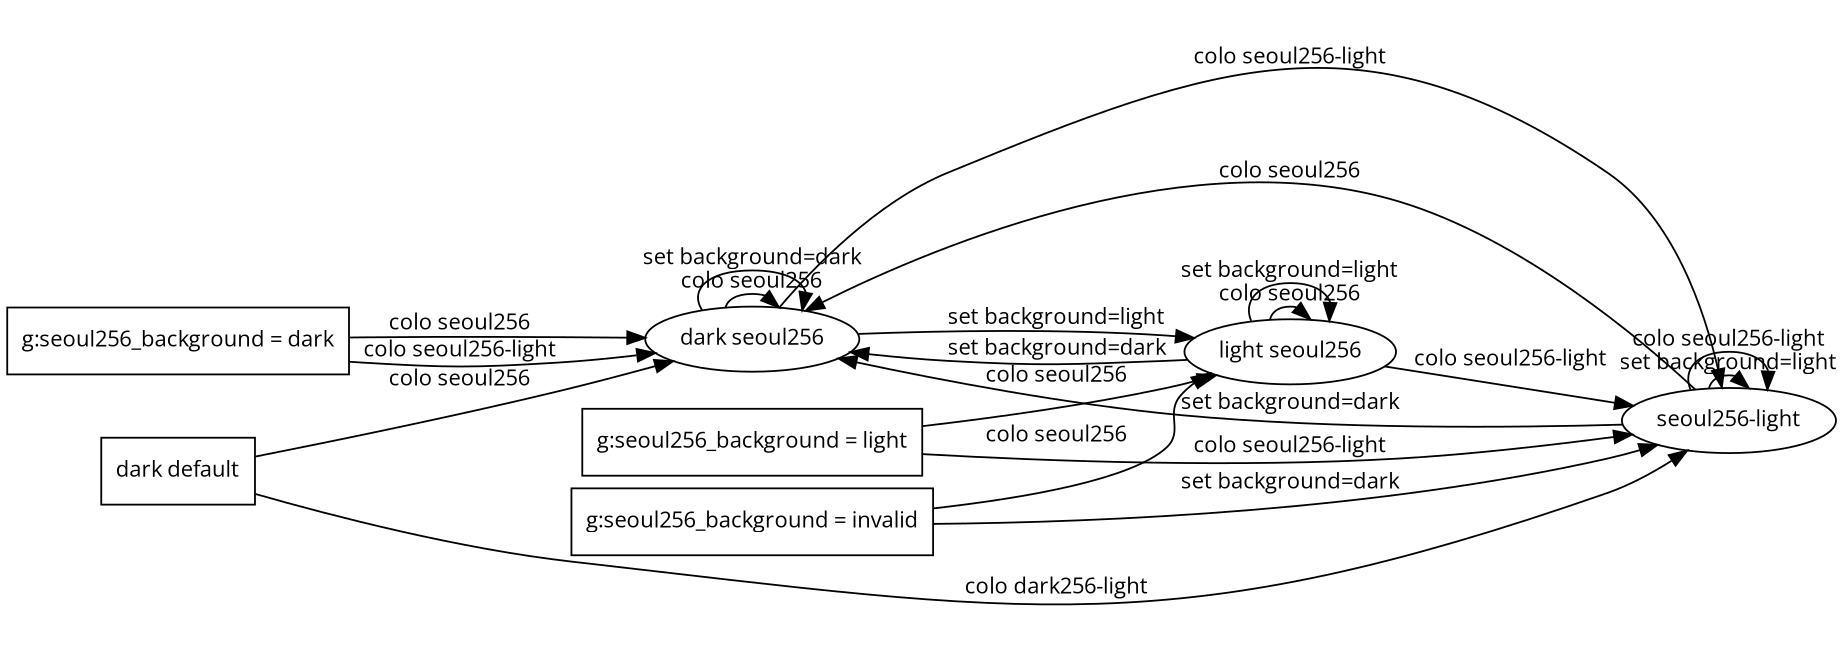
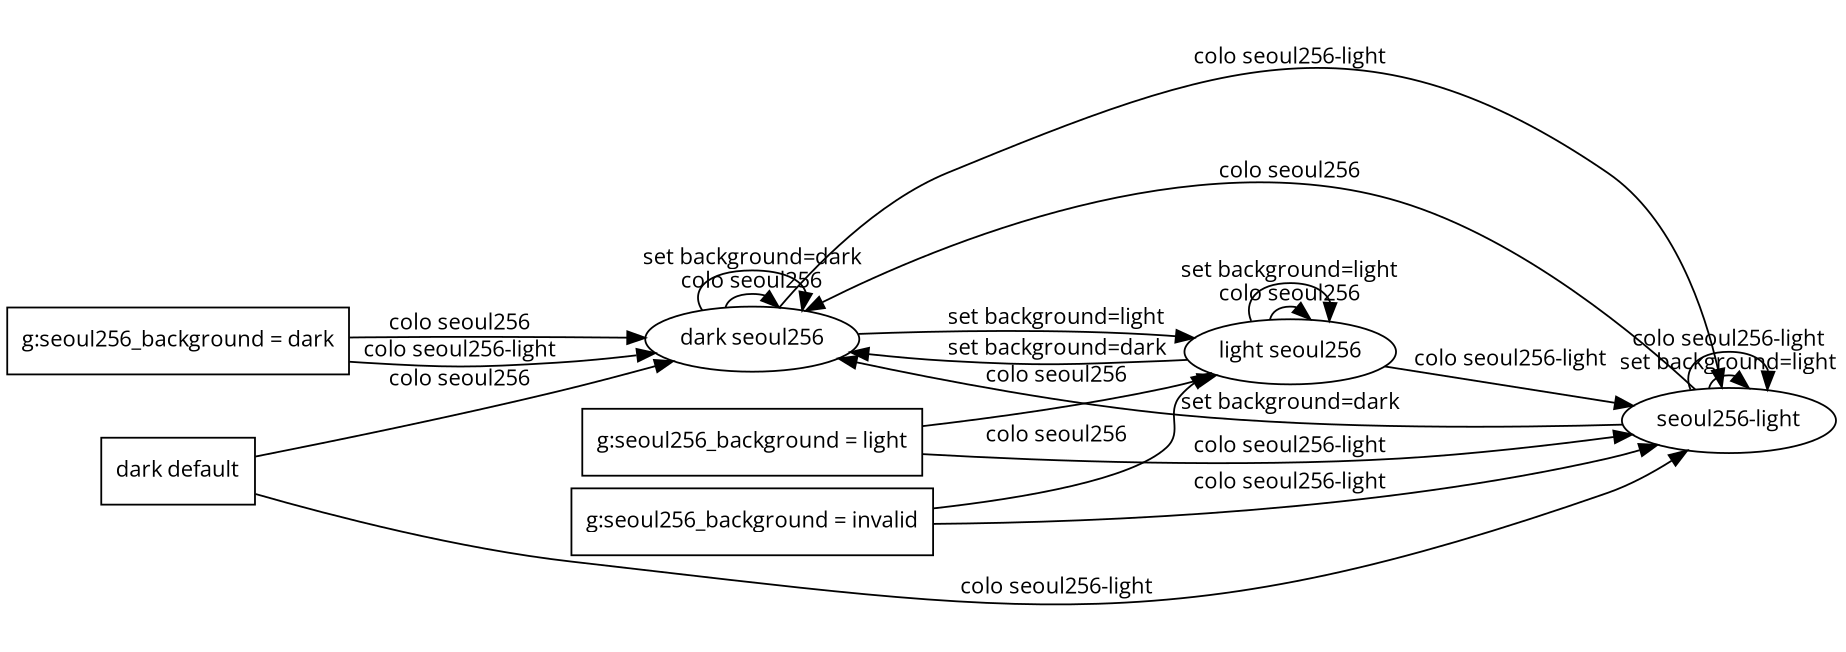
edge "g:seoul256_background = invalid" -> "seoul256-light": label "set background=dark" -> "colo seoul256-light"
edge "dark default" -> "seoul256-light": label "colo dark256-light" -> "colo seoul256-light"
